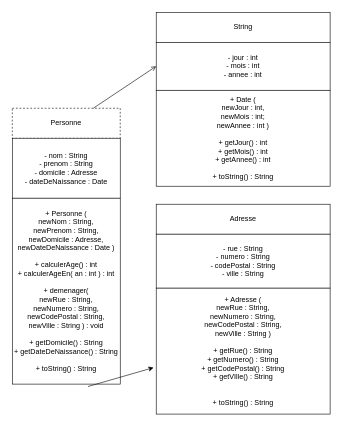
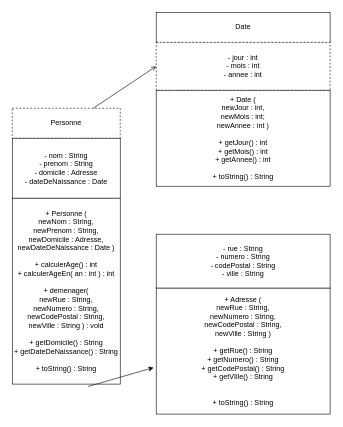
node "String": label "String" -> "Date"
node "- jour : int - mois : int - annee : int": style solid -> dashed
node "Adresse": removed
